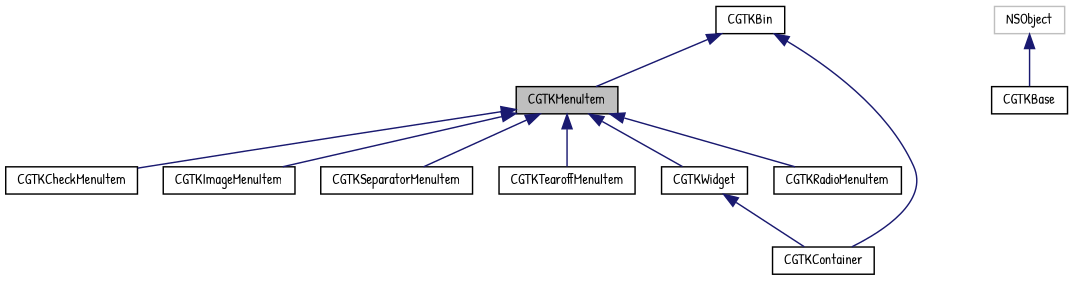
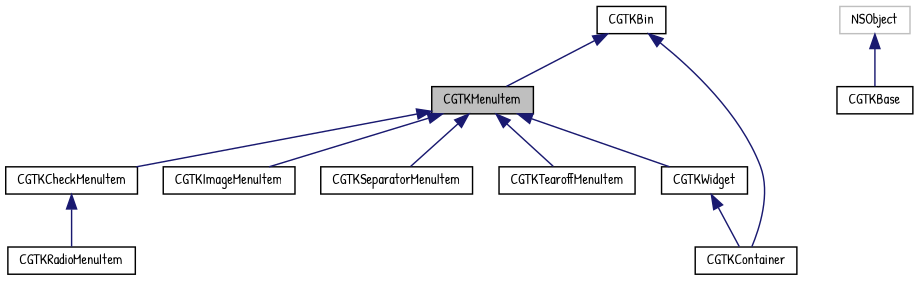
edge "CGTKRadioMenuItem" -> "CGTKMenuItem": now "CGTKRadioMenuItem" -> "CGTKCheckMenuItem"
